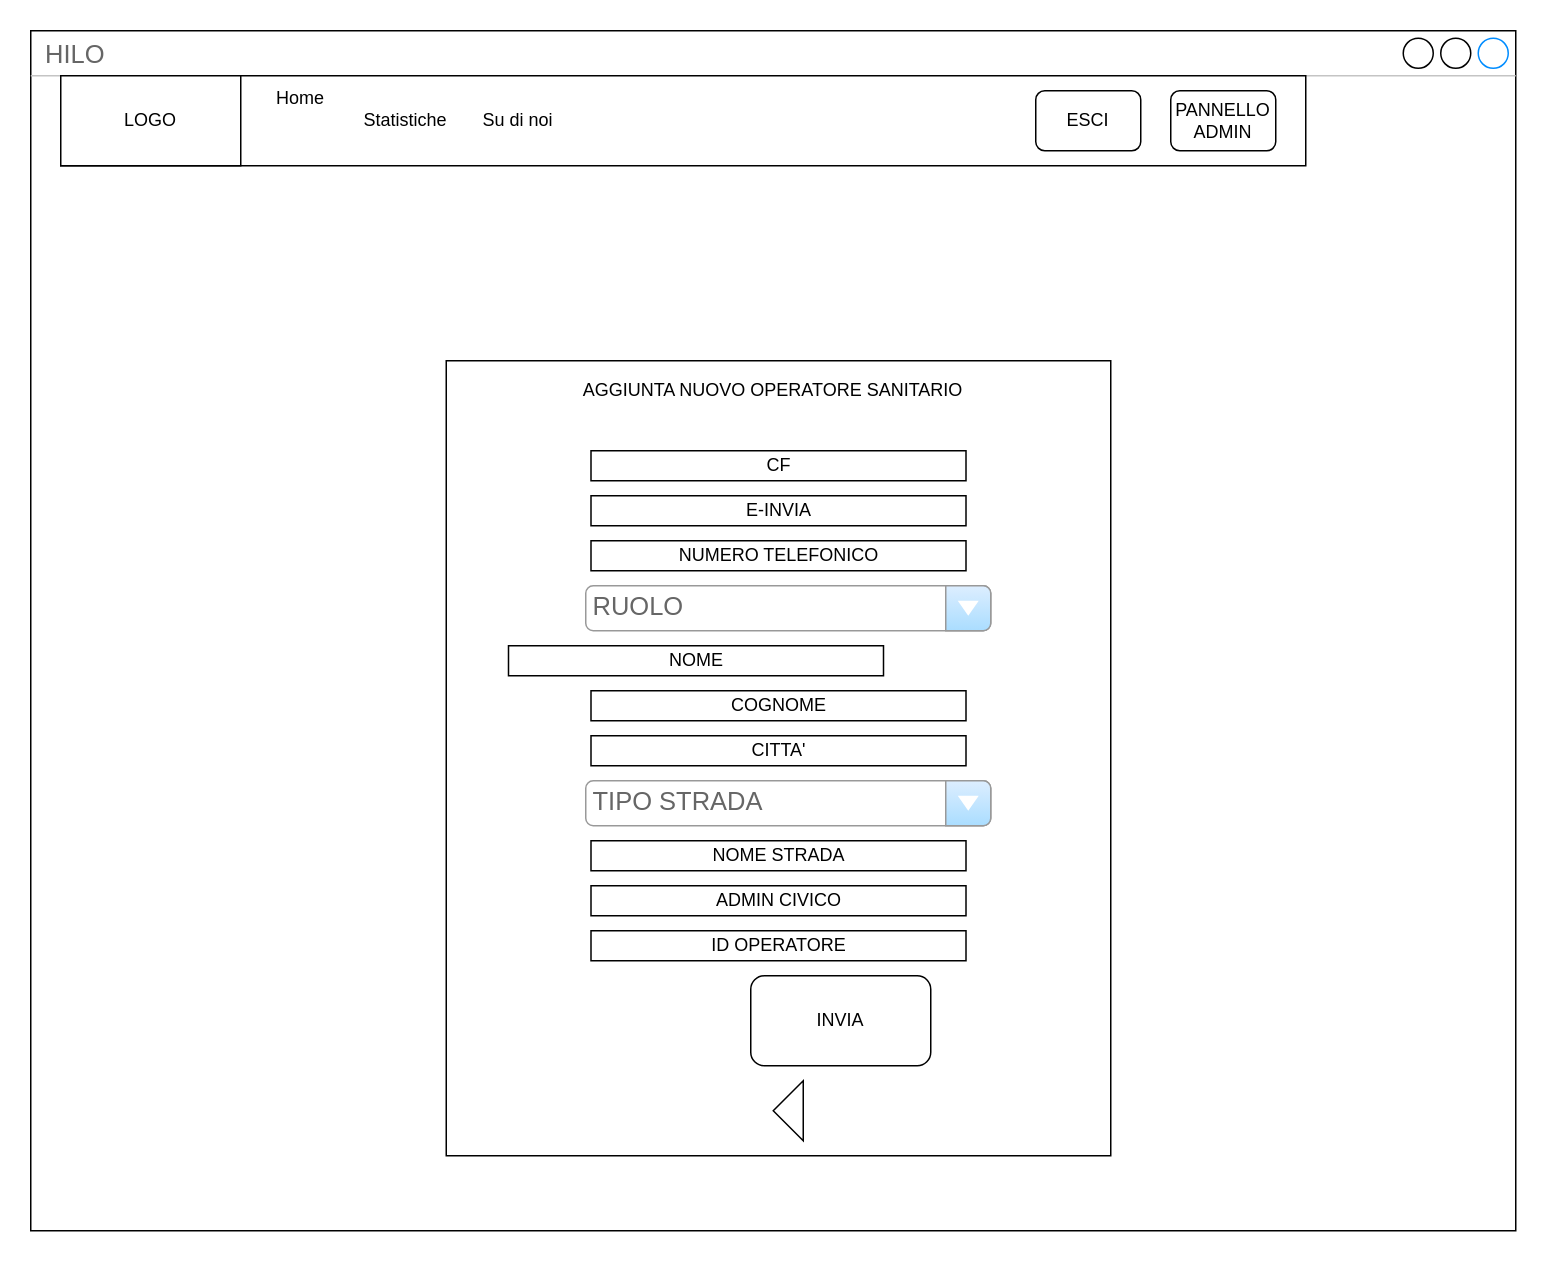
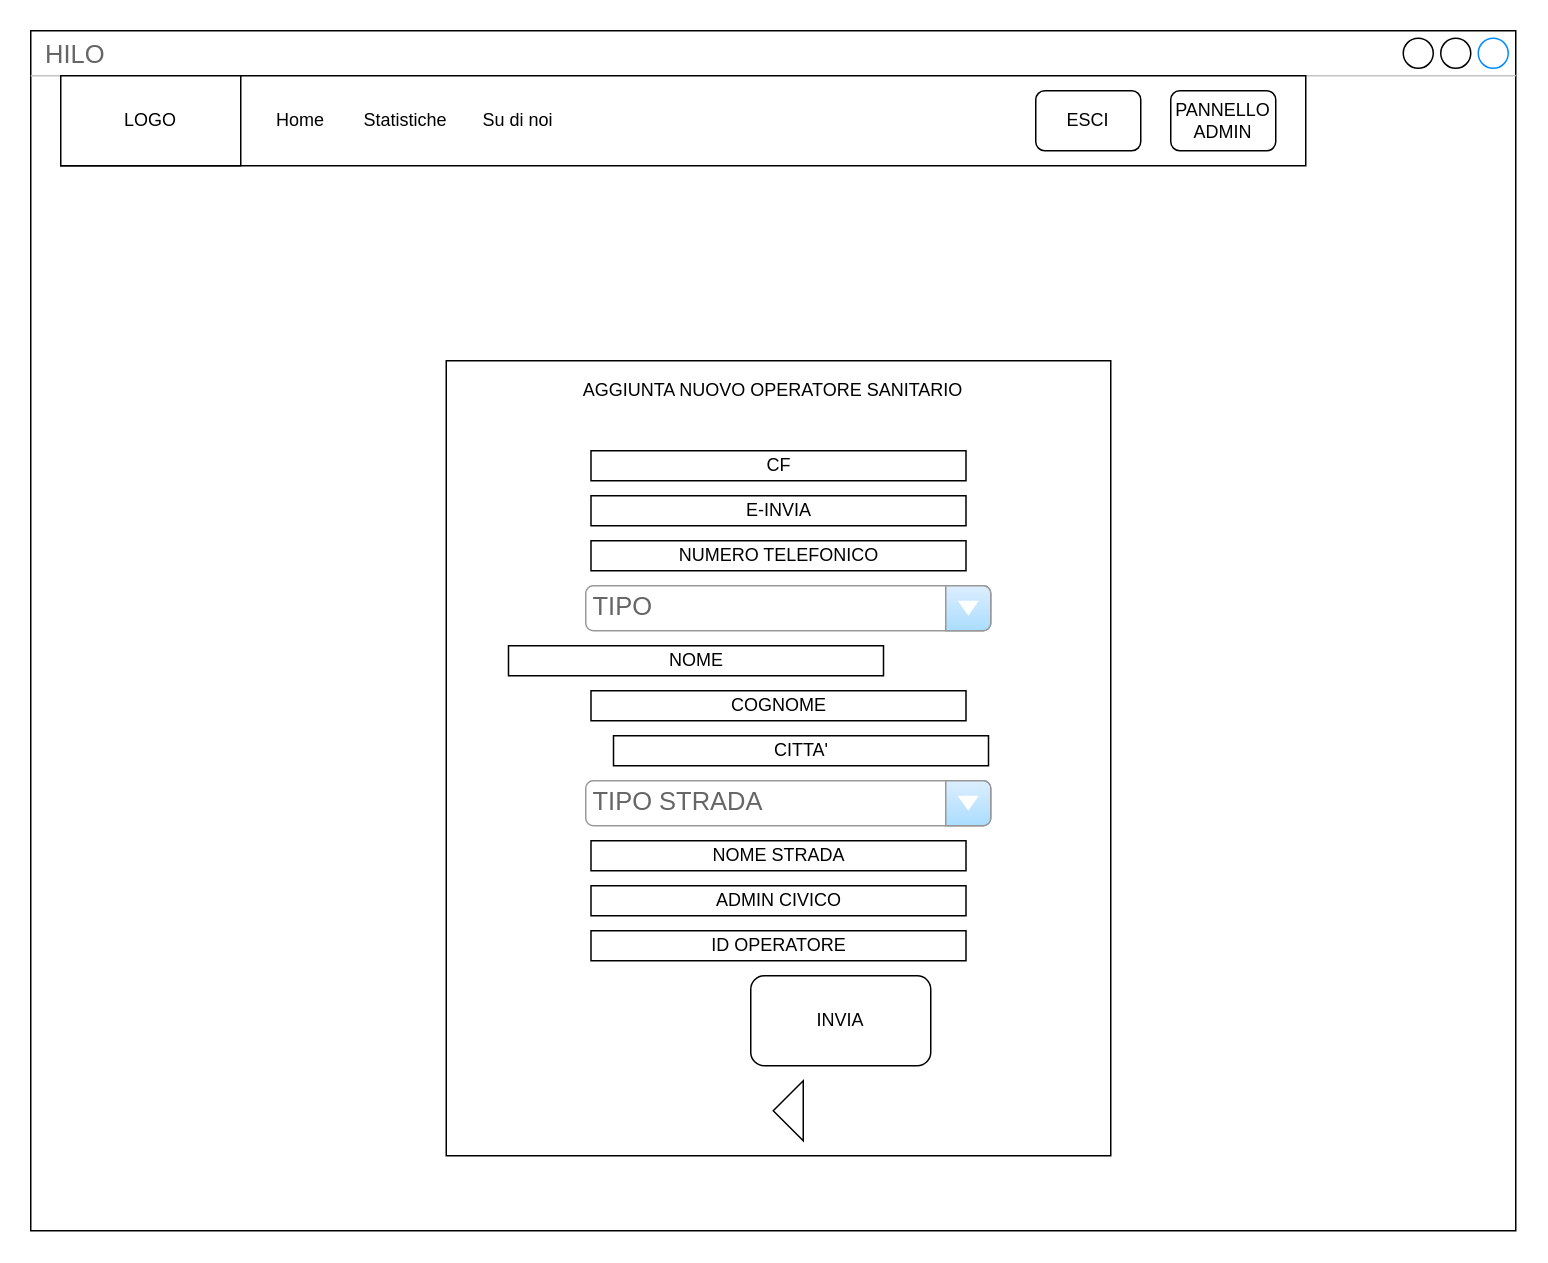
node "Home": moved (301, 98) -> (301, 121)
node "RUOLO": label "RUOLO" -> "TIPO"
node "CITTA'": moved (779, 751) -> (801, 751)
